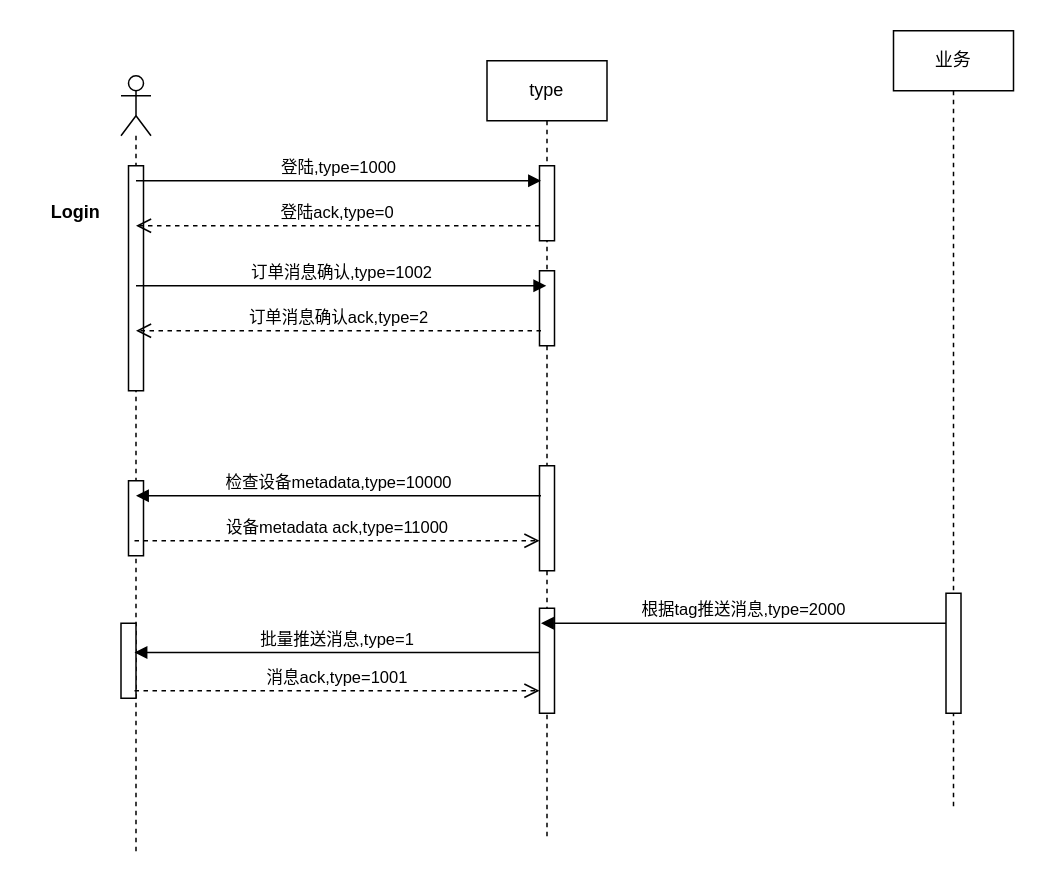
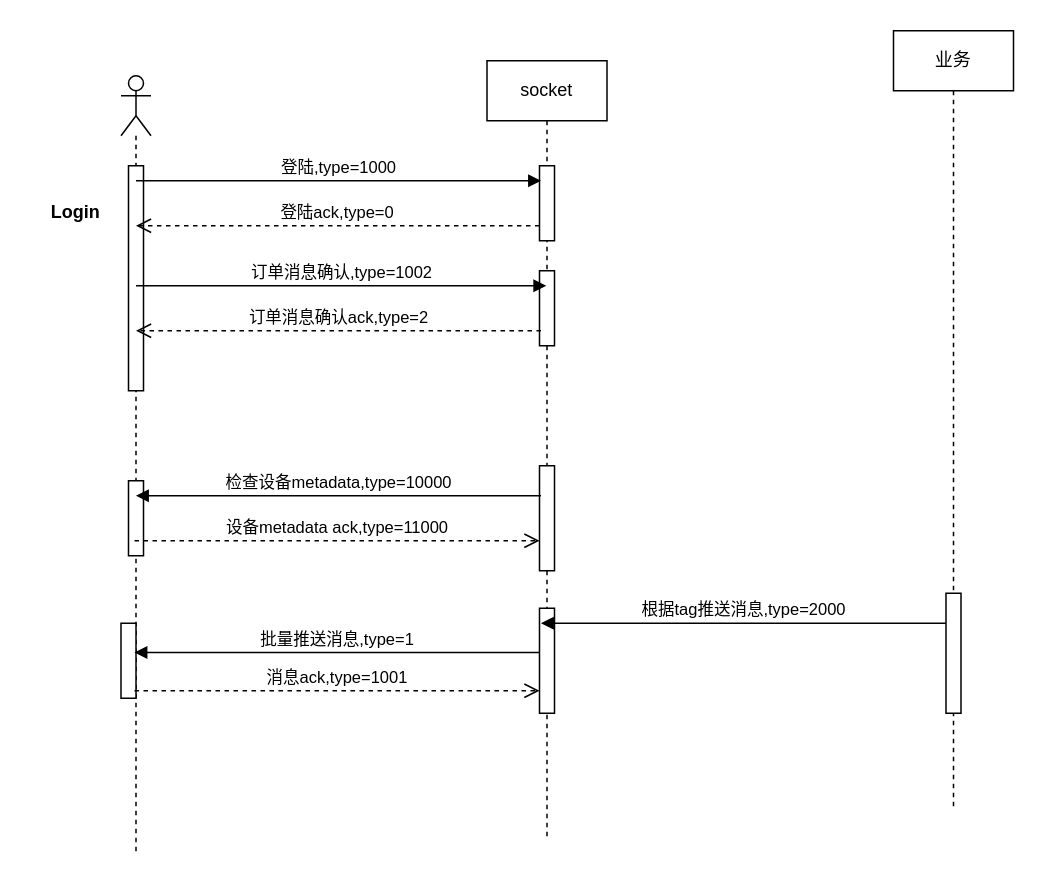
node "type": label "type" -> "socket"
